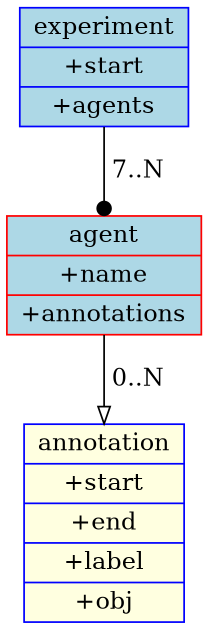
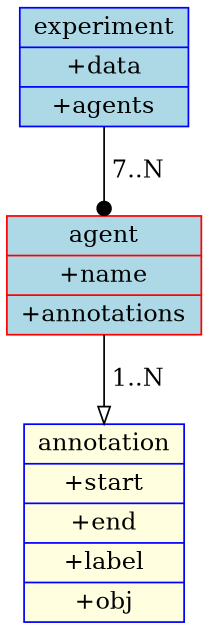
node "experiment": text "+start" -> "+data"
edge "agent" -> "annotation": label " 0..N" -> " 1..N"
